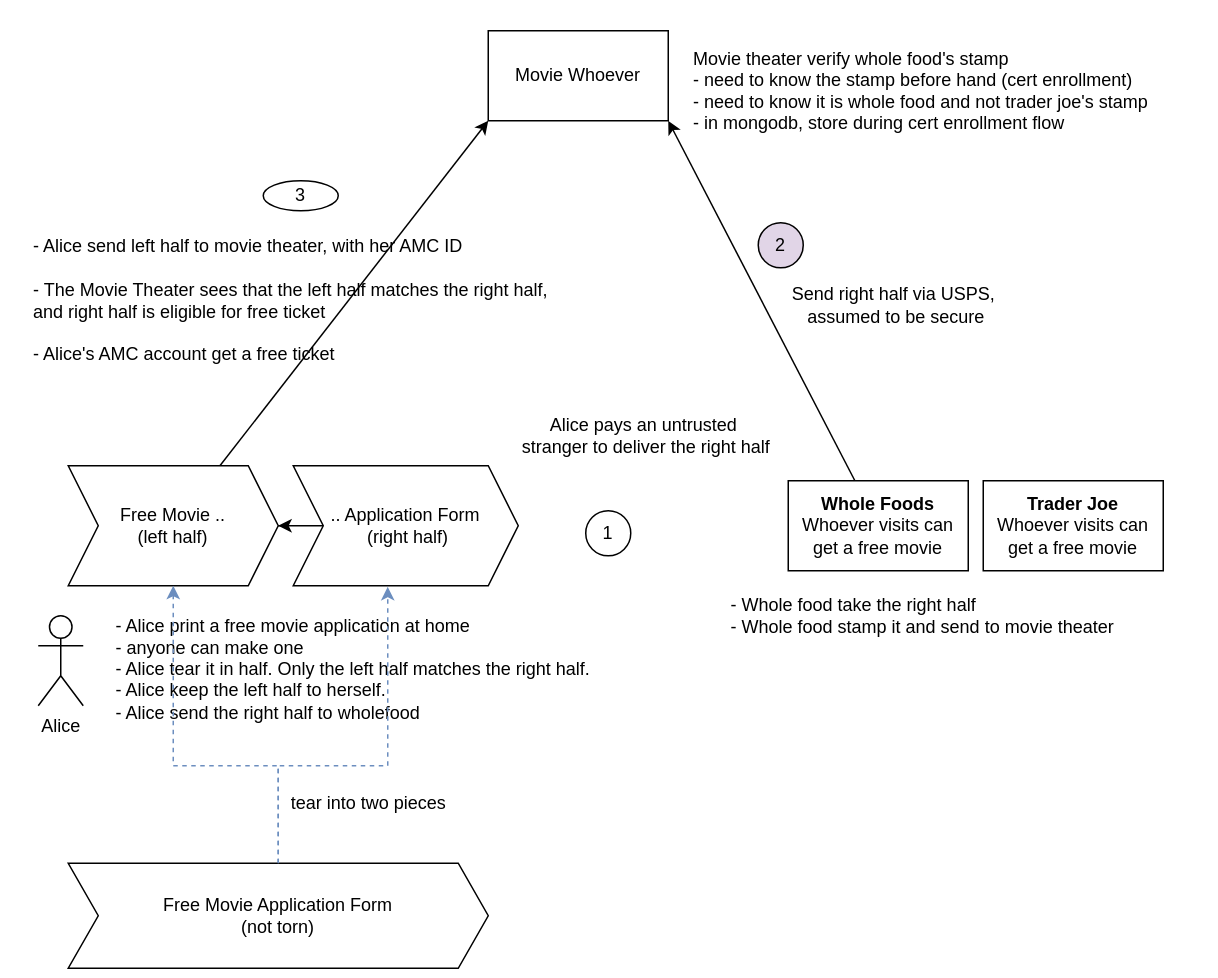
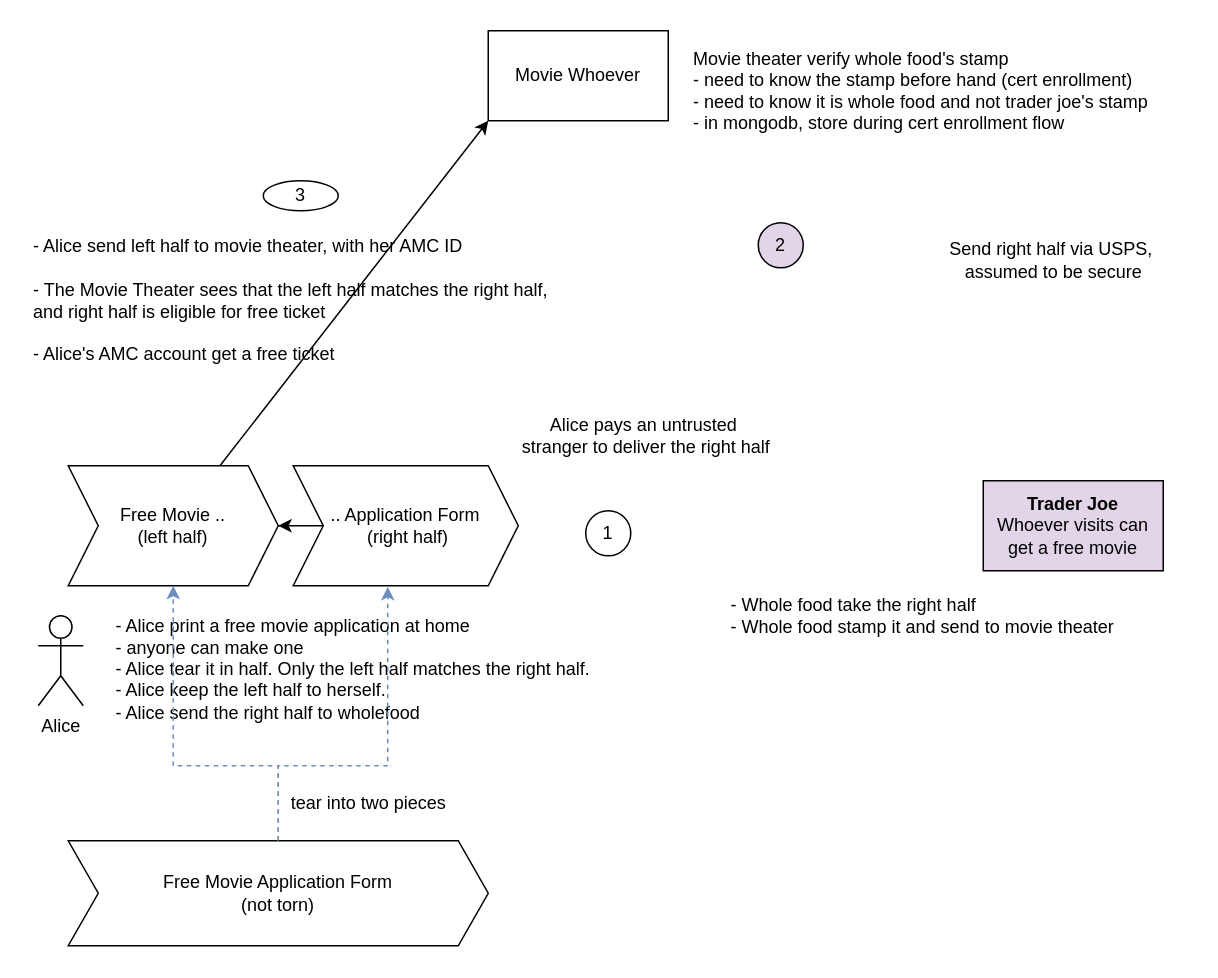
edge "Whole Foods Whoever visits can get a free movie" -> "Movie Whoever": removed
node "Send right half via USPS, assumed to be secure": moved (893, 305) -> (1051, 260)
node "Whole Foods Whoever visits can get a free movie": removed
node "Trader Joe Whoever visits can get a free movie": fillcolor #ffffff -> #e1d5e7
node "Free Movie Application Form (not torn)": moved (278, 916) -> (278, 893)
